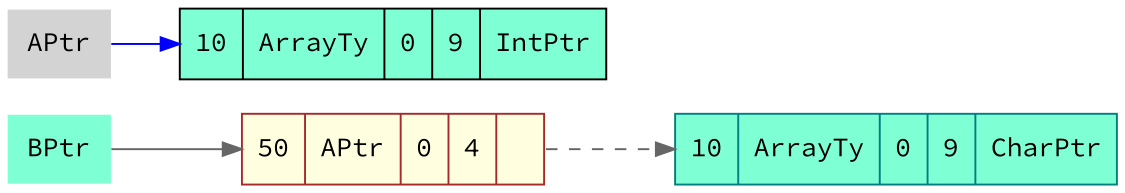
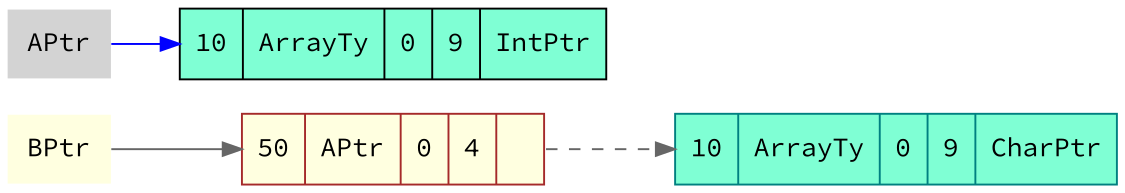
node "BPtr": fillcolor aquamarine -> lightyellow
